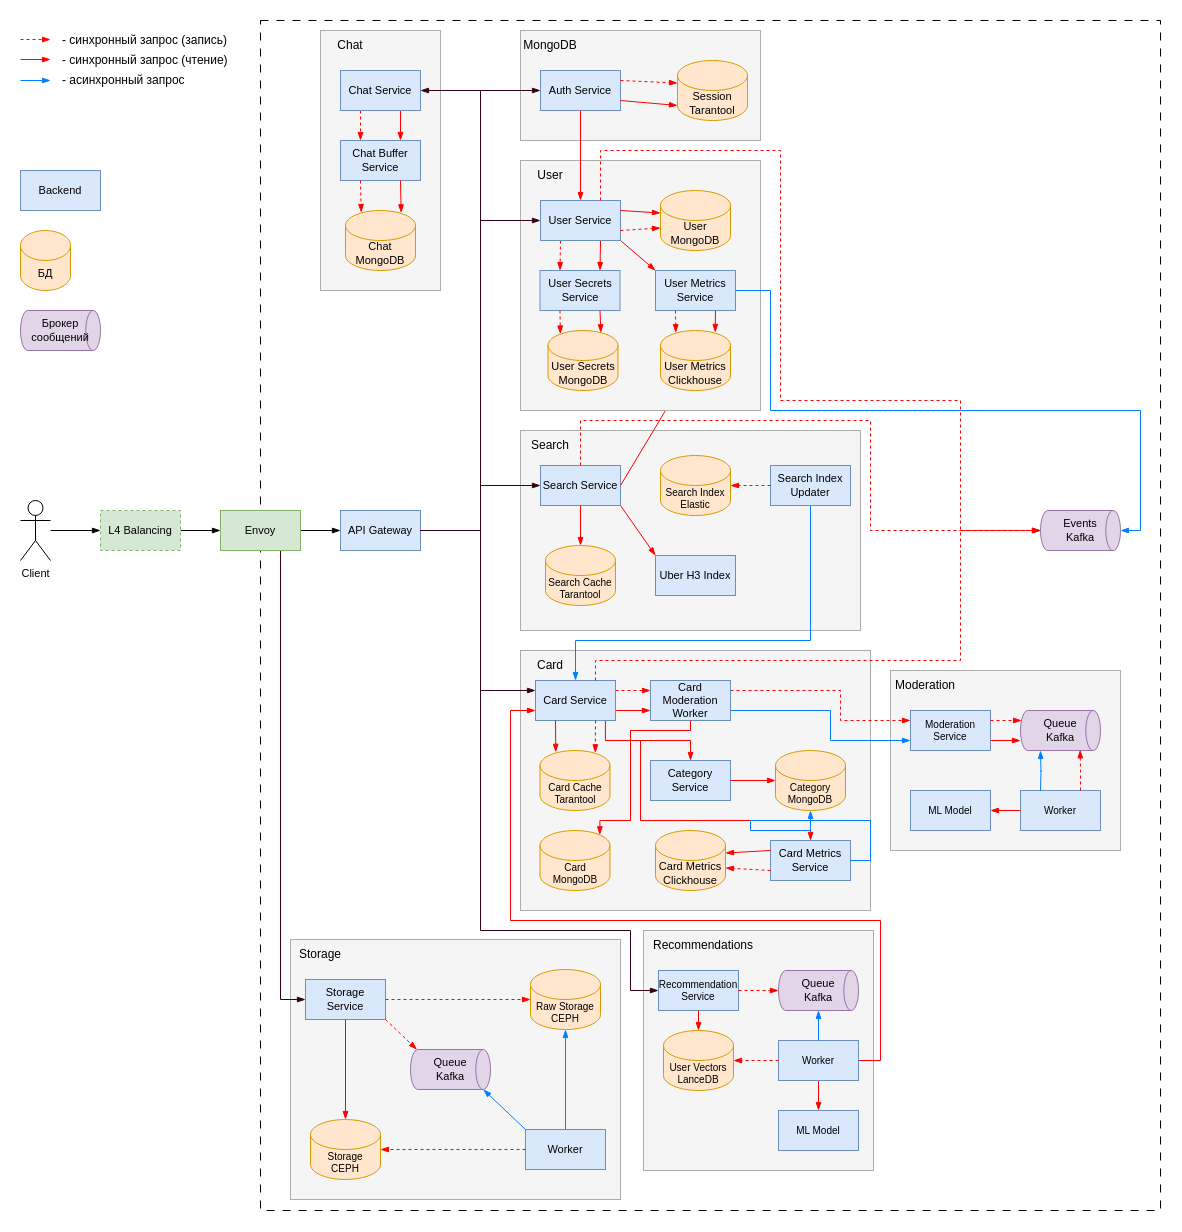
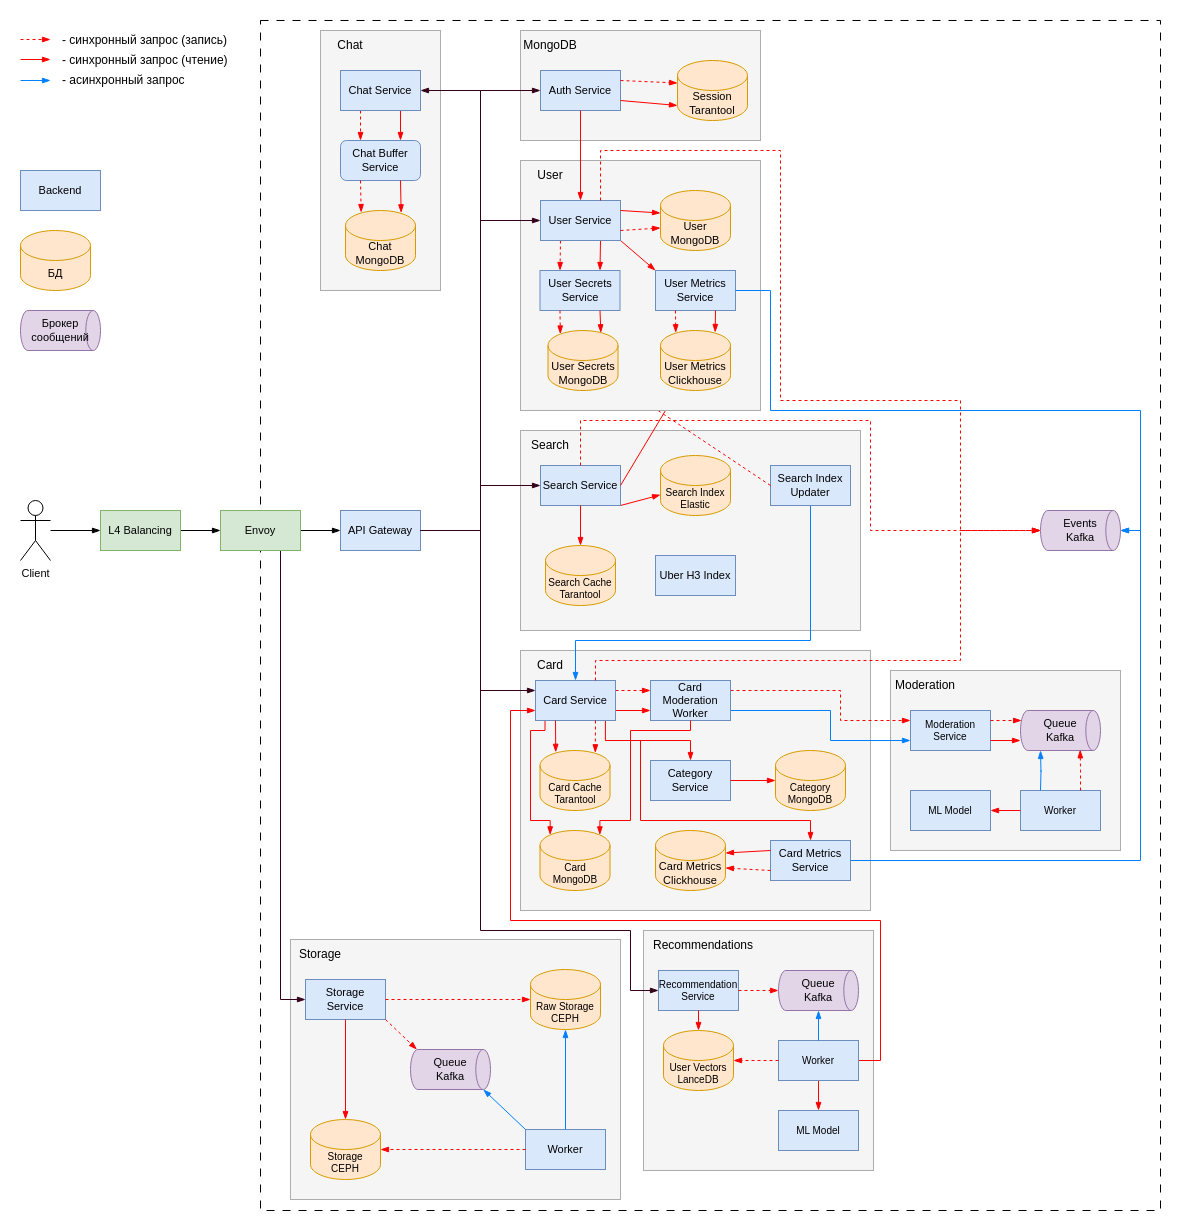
node "Chat Buffer Service": shape rectangle -> rounded rectangle
node "БД": size 50x60 -> 70x60
edge "Search Index Updater" -> "Search Index Elastic": now "Search Index Updater" -> "User Secrets MongoDB"
edge "Search Service" -> "Uber H3 Index": now "Search Service" -> "Search Index Elastic"
node "L4 Balancing": style dashed -> solid
edge "Card Service" -> "Card MongoDB": added
edge "Card Metrics Service" -> "Category MongoDB": now "Card Metrics Service" -> "Events Kafka"
